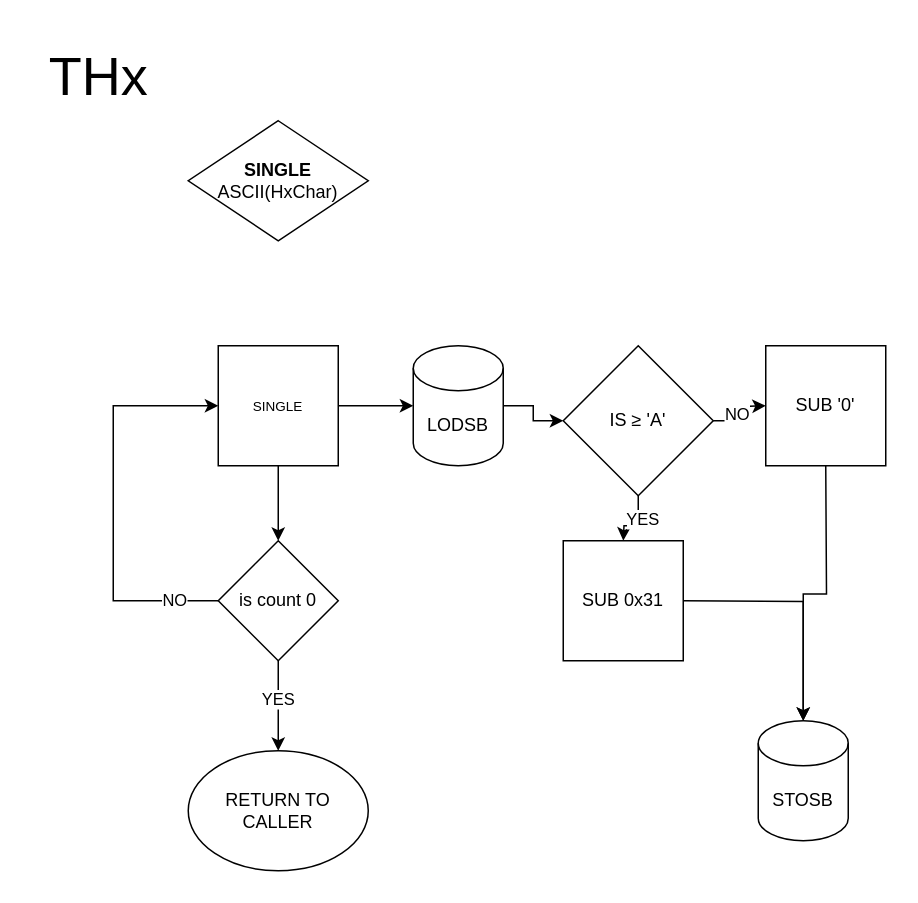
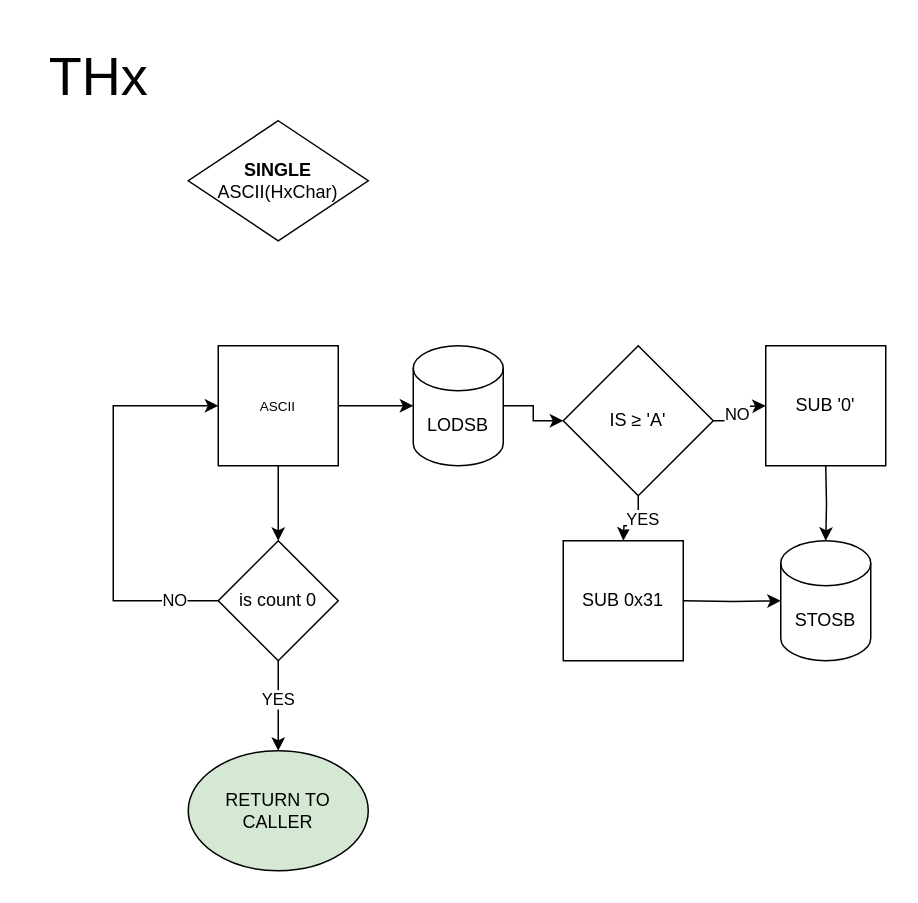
node "SINGLE": label "SINGLE" -> "ASCII"
node "STOSB": moved (803, 781) -> (826, 601)
node "RETURN TO CALLER": fillcolor #ffffff -> #d5e8d4
